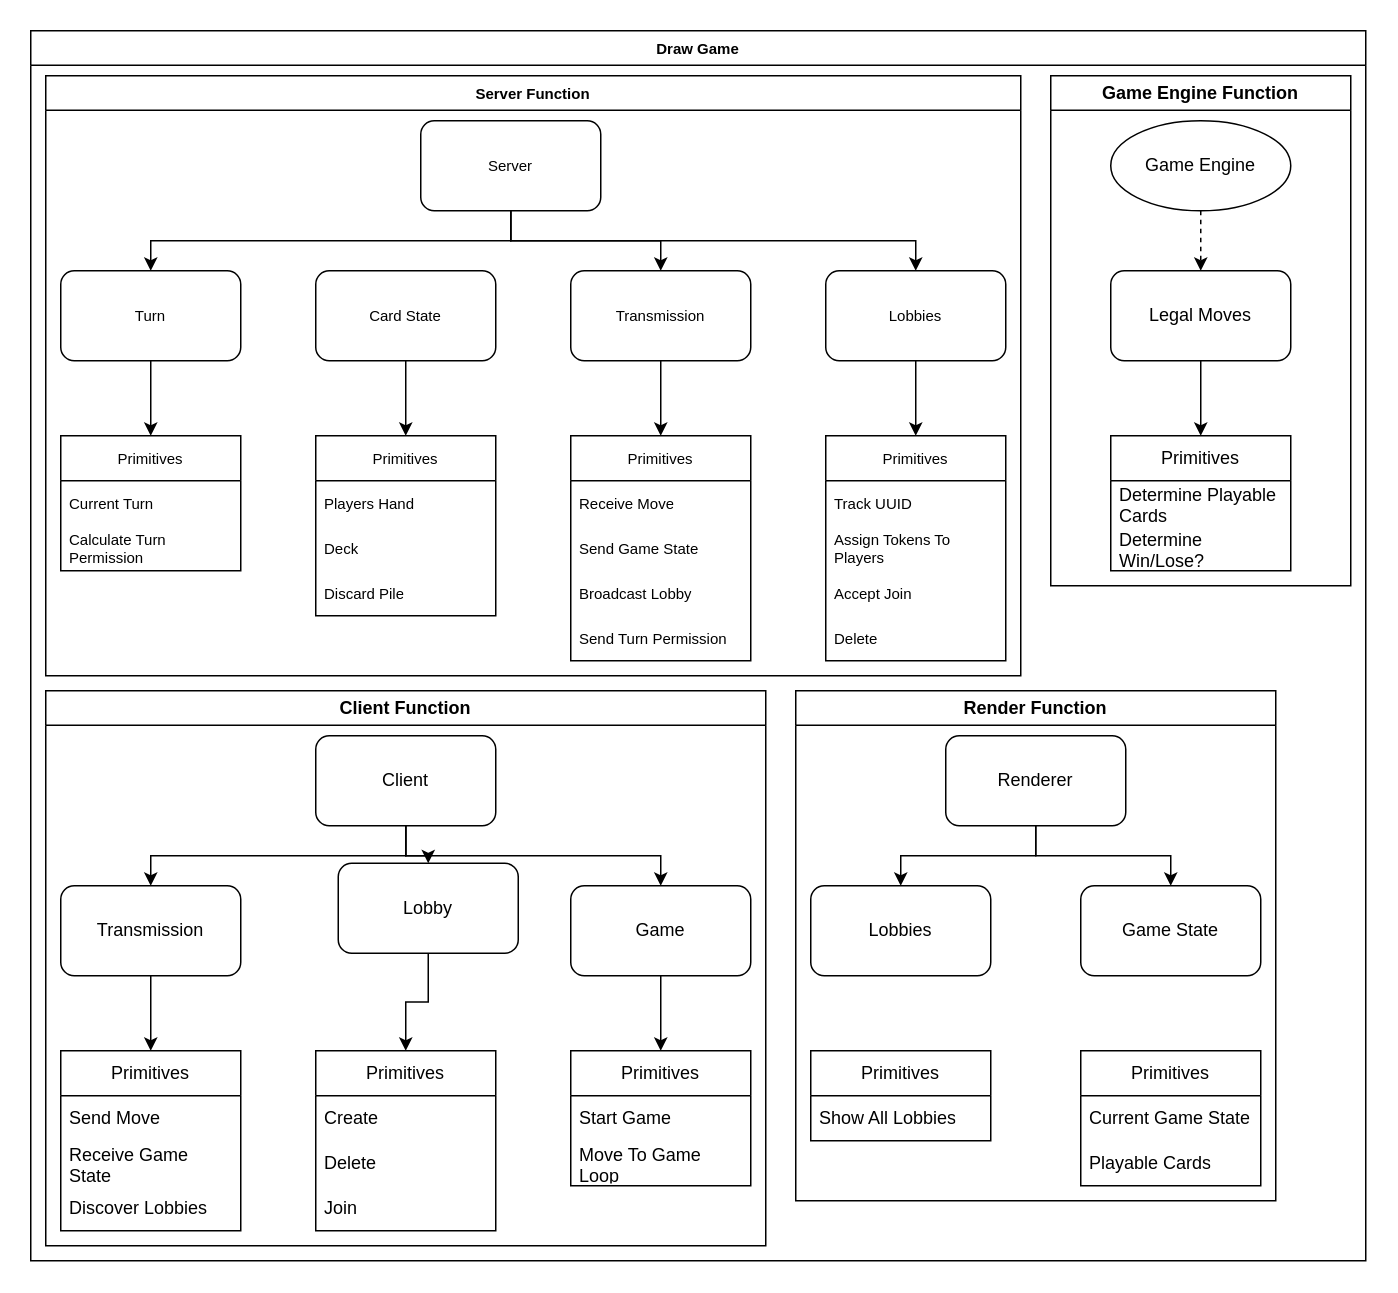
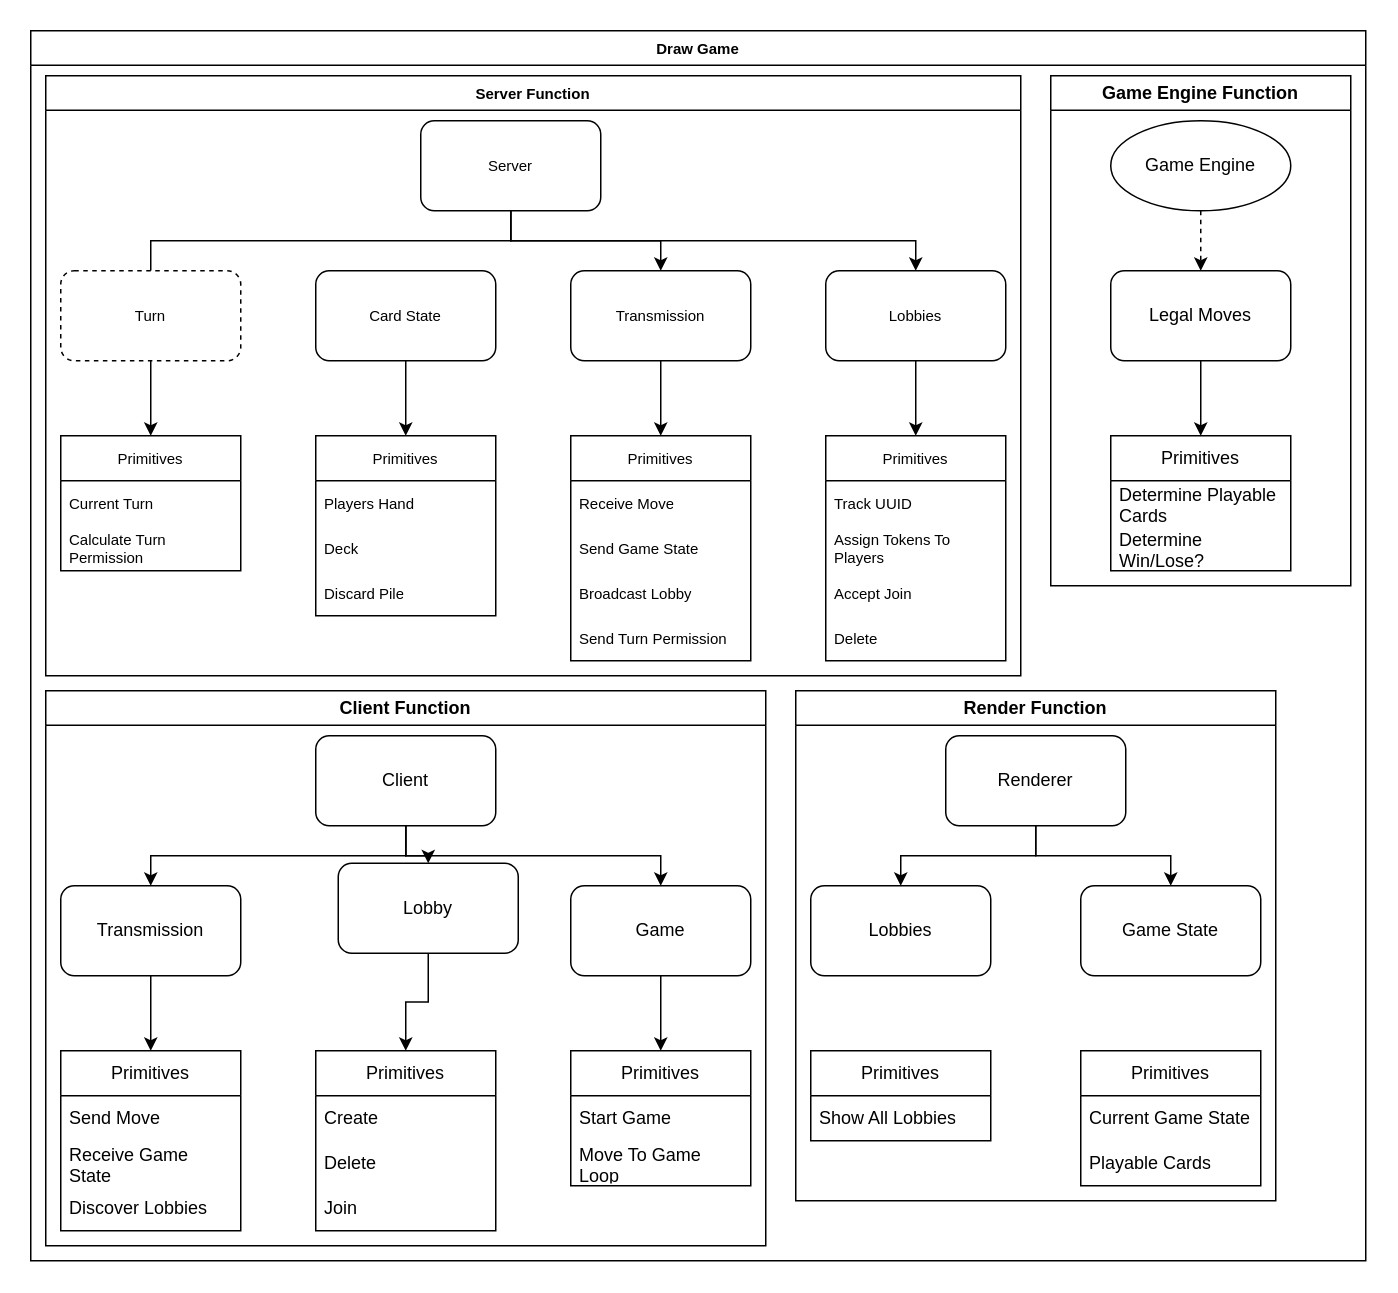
edge "Server" -> "Turn": arrowhead classic -> none
node "Turn": style solid -> dashed
